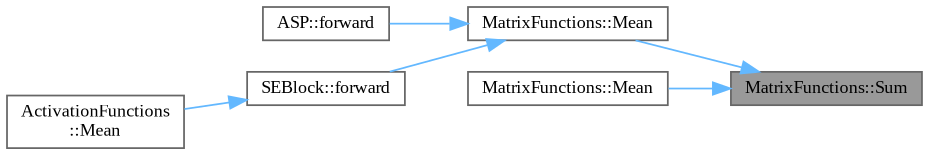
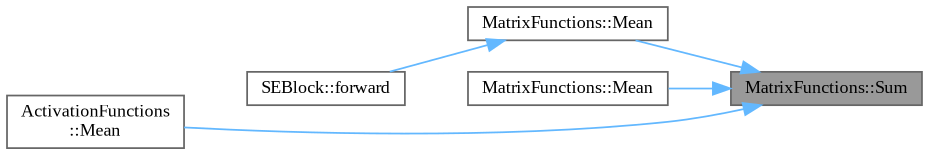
node "ASP::forward": removed
edge "ActivationFunctions ::Mean" -> "SEBlock::forward": now "ActivationFunctions ::Mean" -> "MatrixFunctions::Sum"
